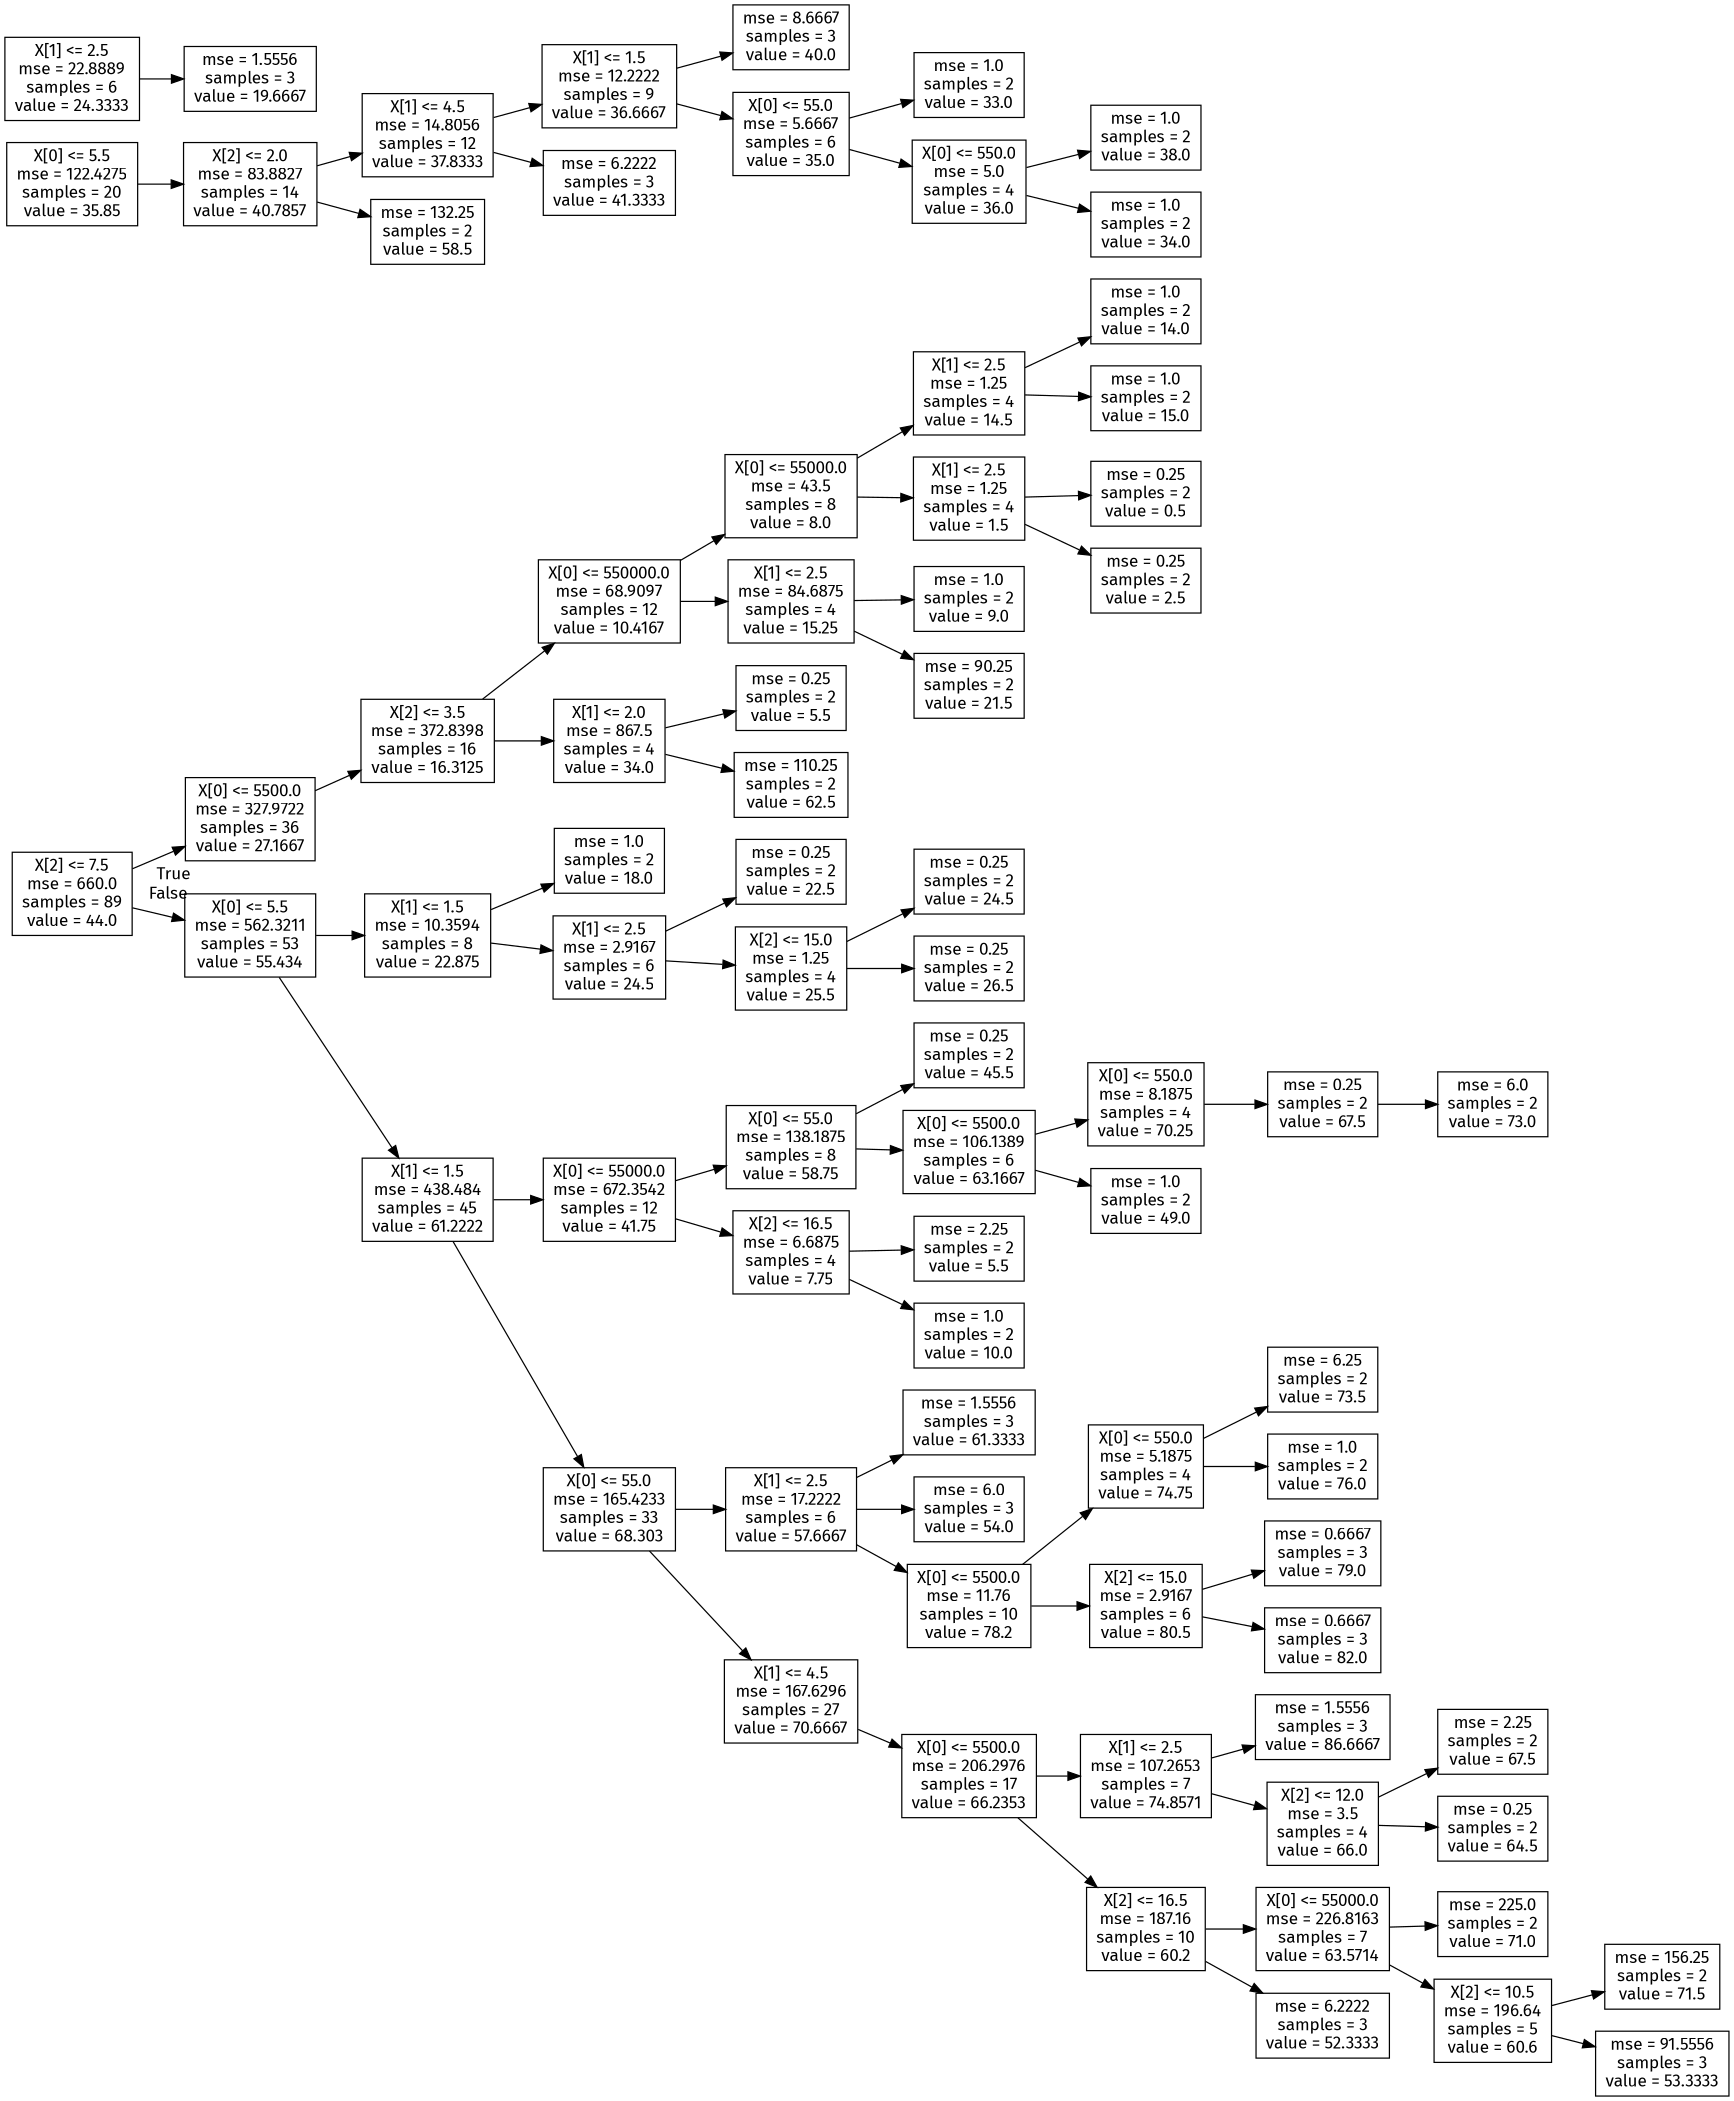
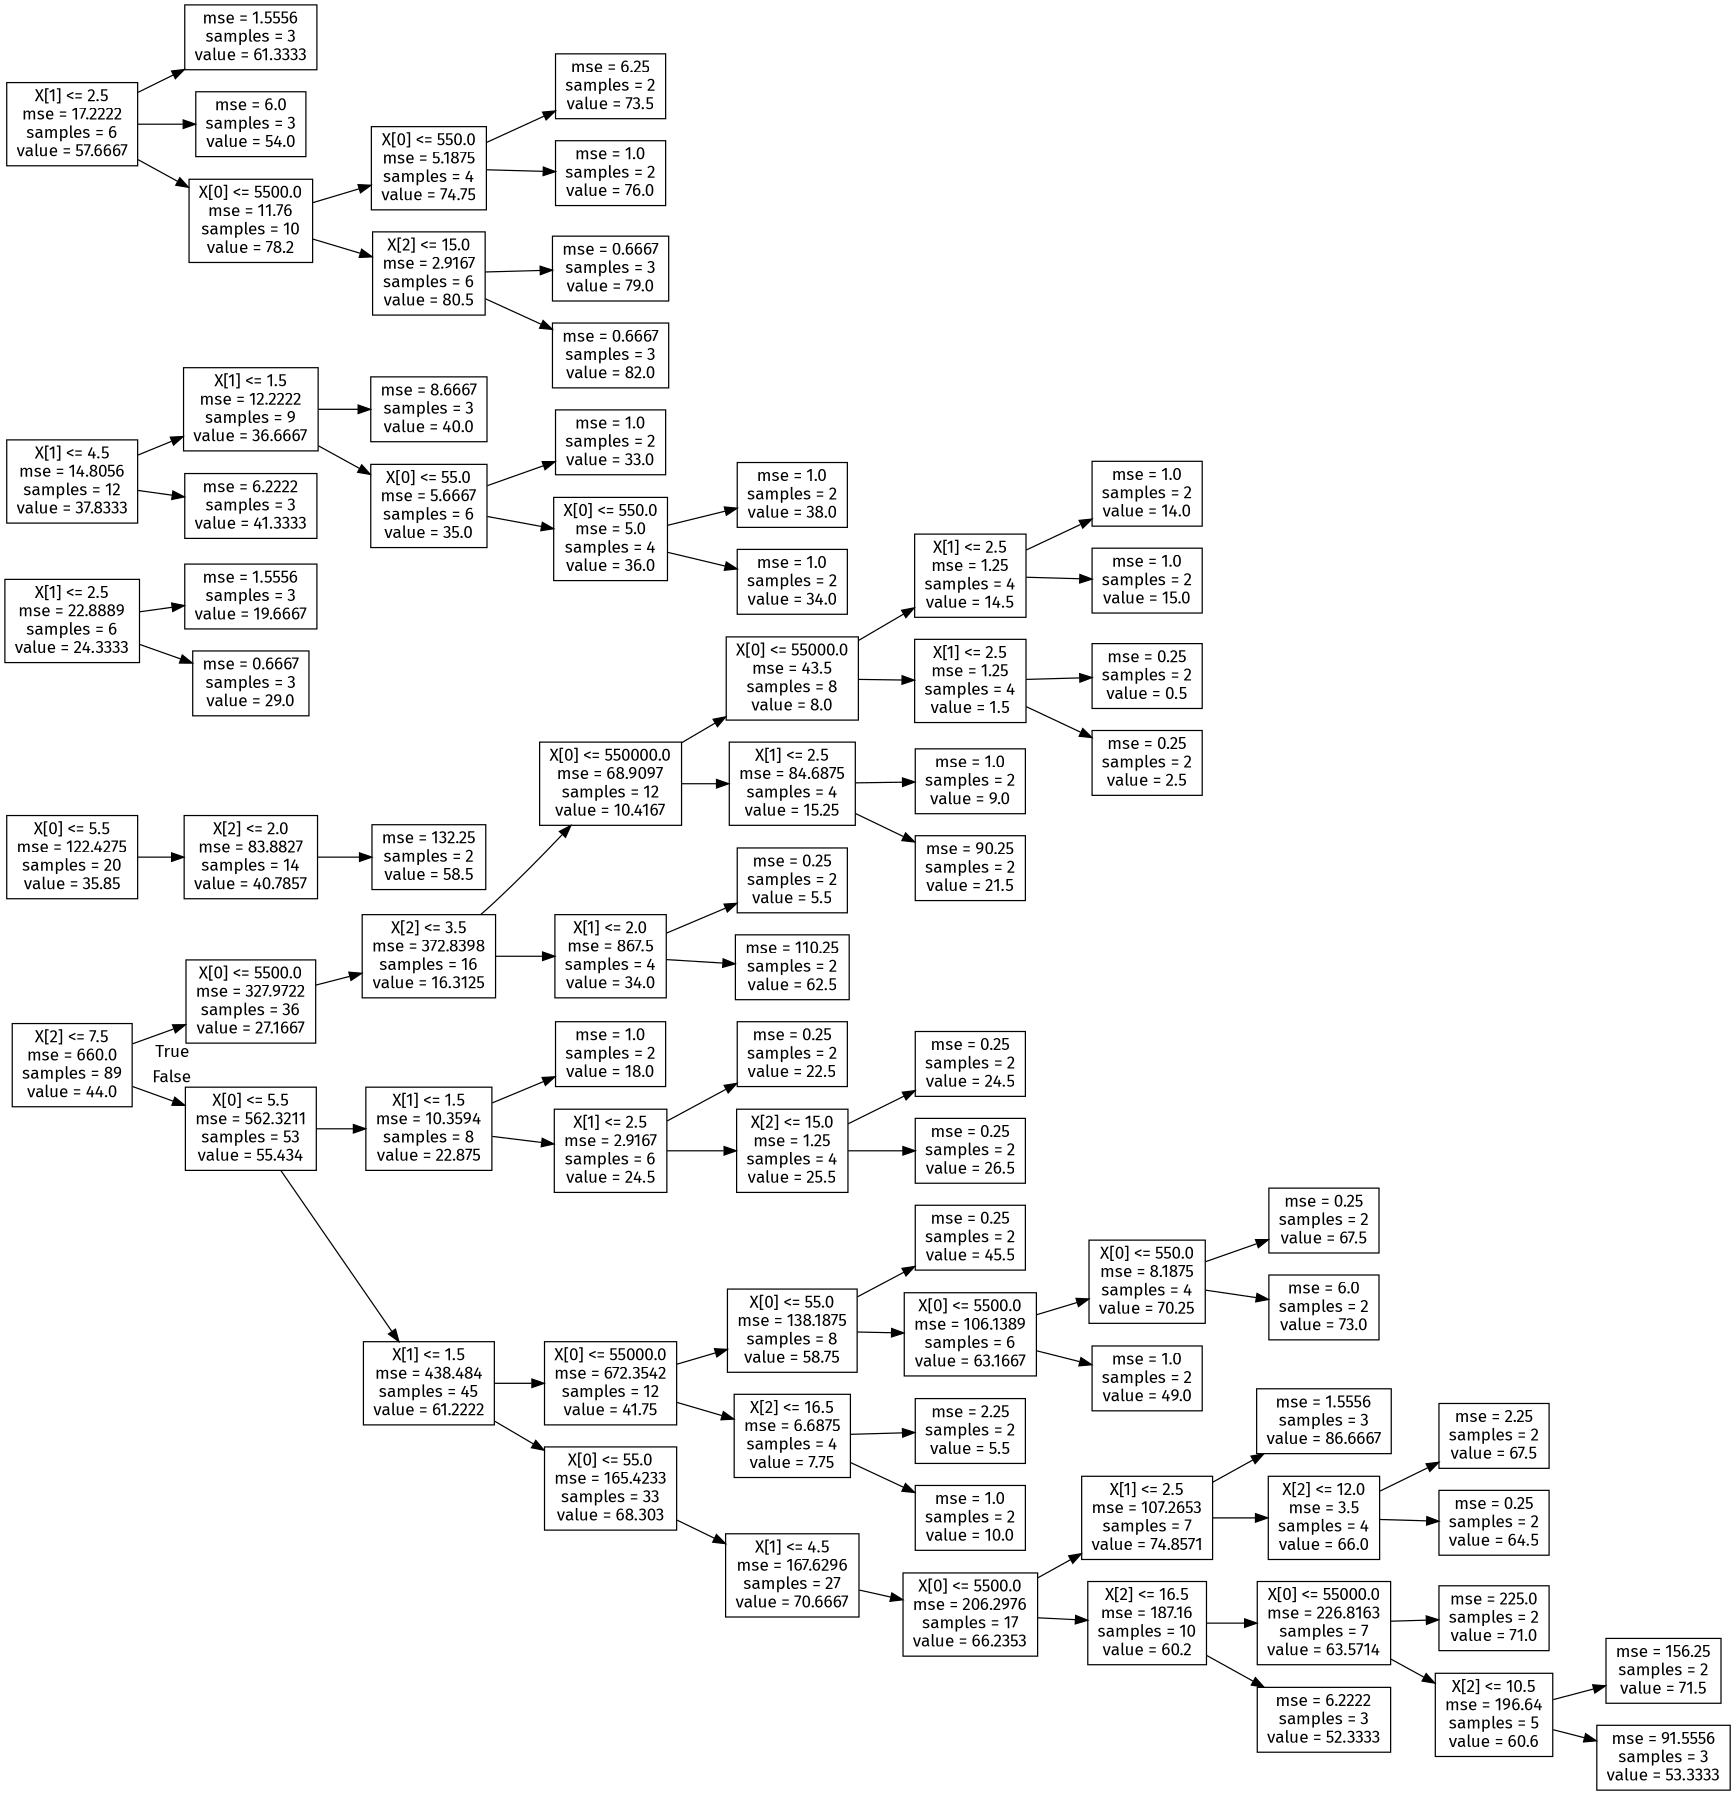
edge "X[2] <= 2.0 mse = 83.8827 samples = 14 value = 40.7857" -> "X[1] <= 4.5 mse = 14.8056 samples = 12 value = 37.8333": removed
node "mse = 0.6667 samples = 3 value = 29.0": added
edge "mse = 0.25 samples = 2 value = 67.5" -> "mse = 6.0 samples = 2 value = 73.0": now "X[0] <= 550.0 mse = 8.1875 samples = 4 value = 70.25" -> "mse = 6.0 samples = 2 value = 73.0"
edge "X[0] <= 55.0 mse = 165.4233 samples = 33 value = 68.303" -> "X[1] <= 2.5 mse = 17.2222 samples = 6 value = 57.6667": removed
